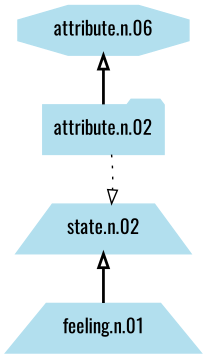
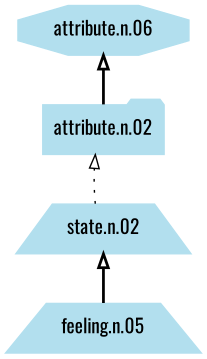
edge "attribute.n.02" -> "state.n.02": reversed
node "feeling.n.01": label "feeling.n.01" -> "feeling.n.05"
